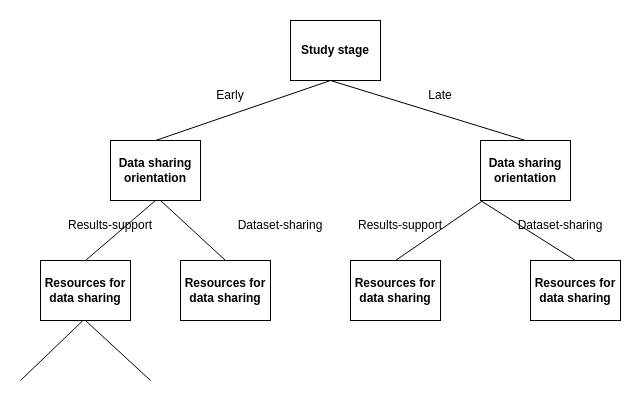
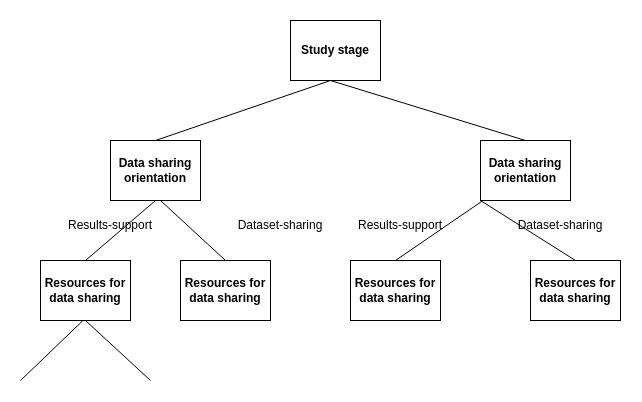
node "Early": removed
node "Late": removed
